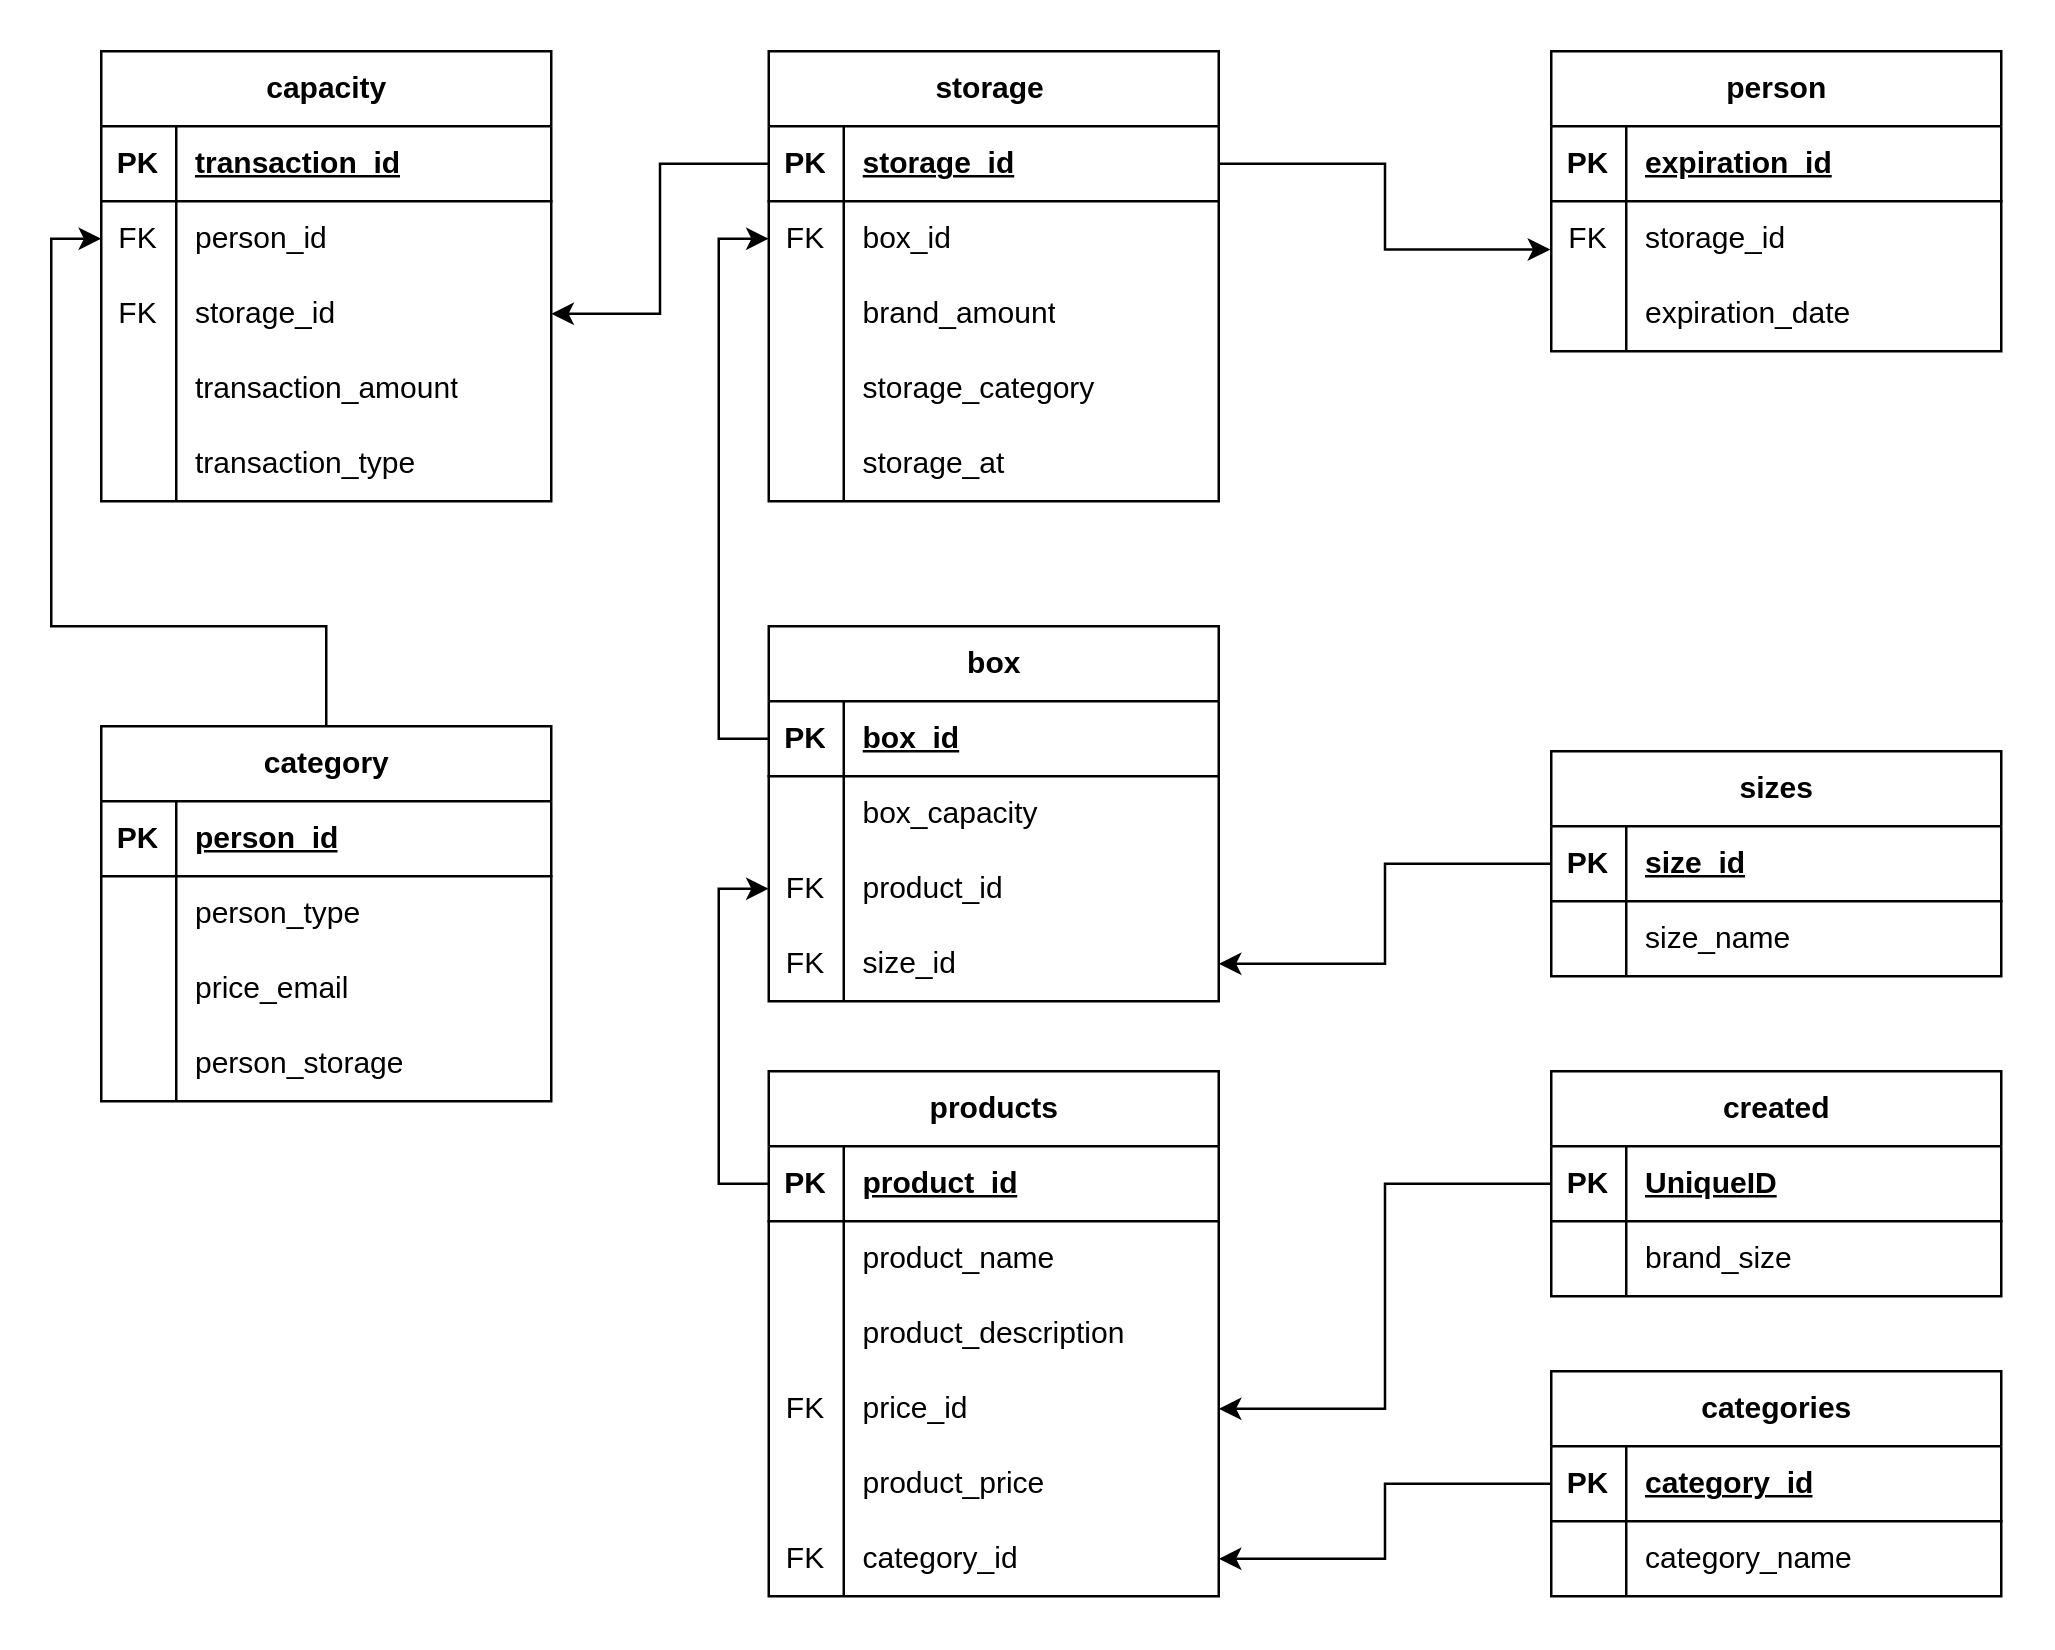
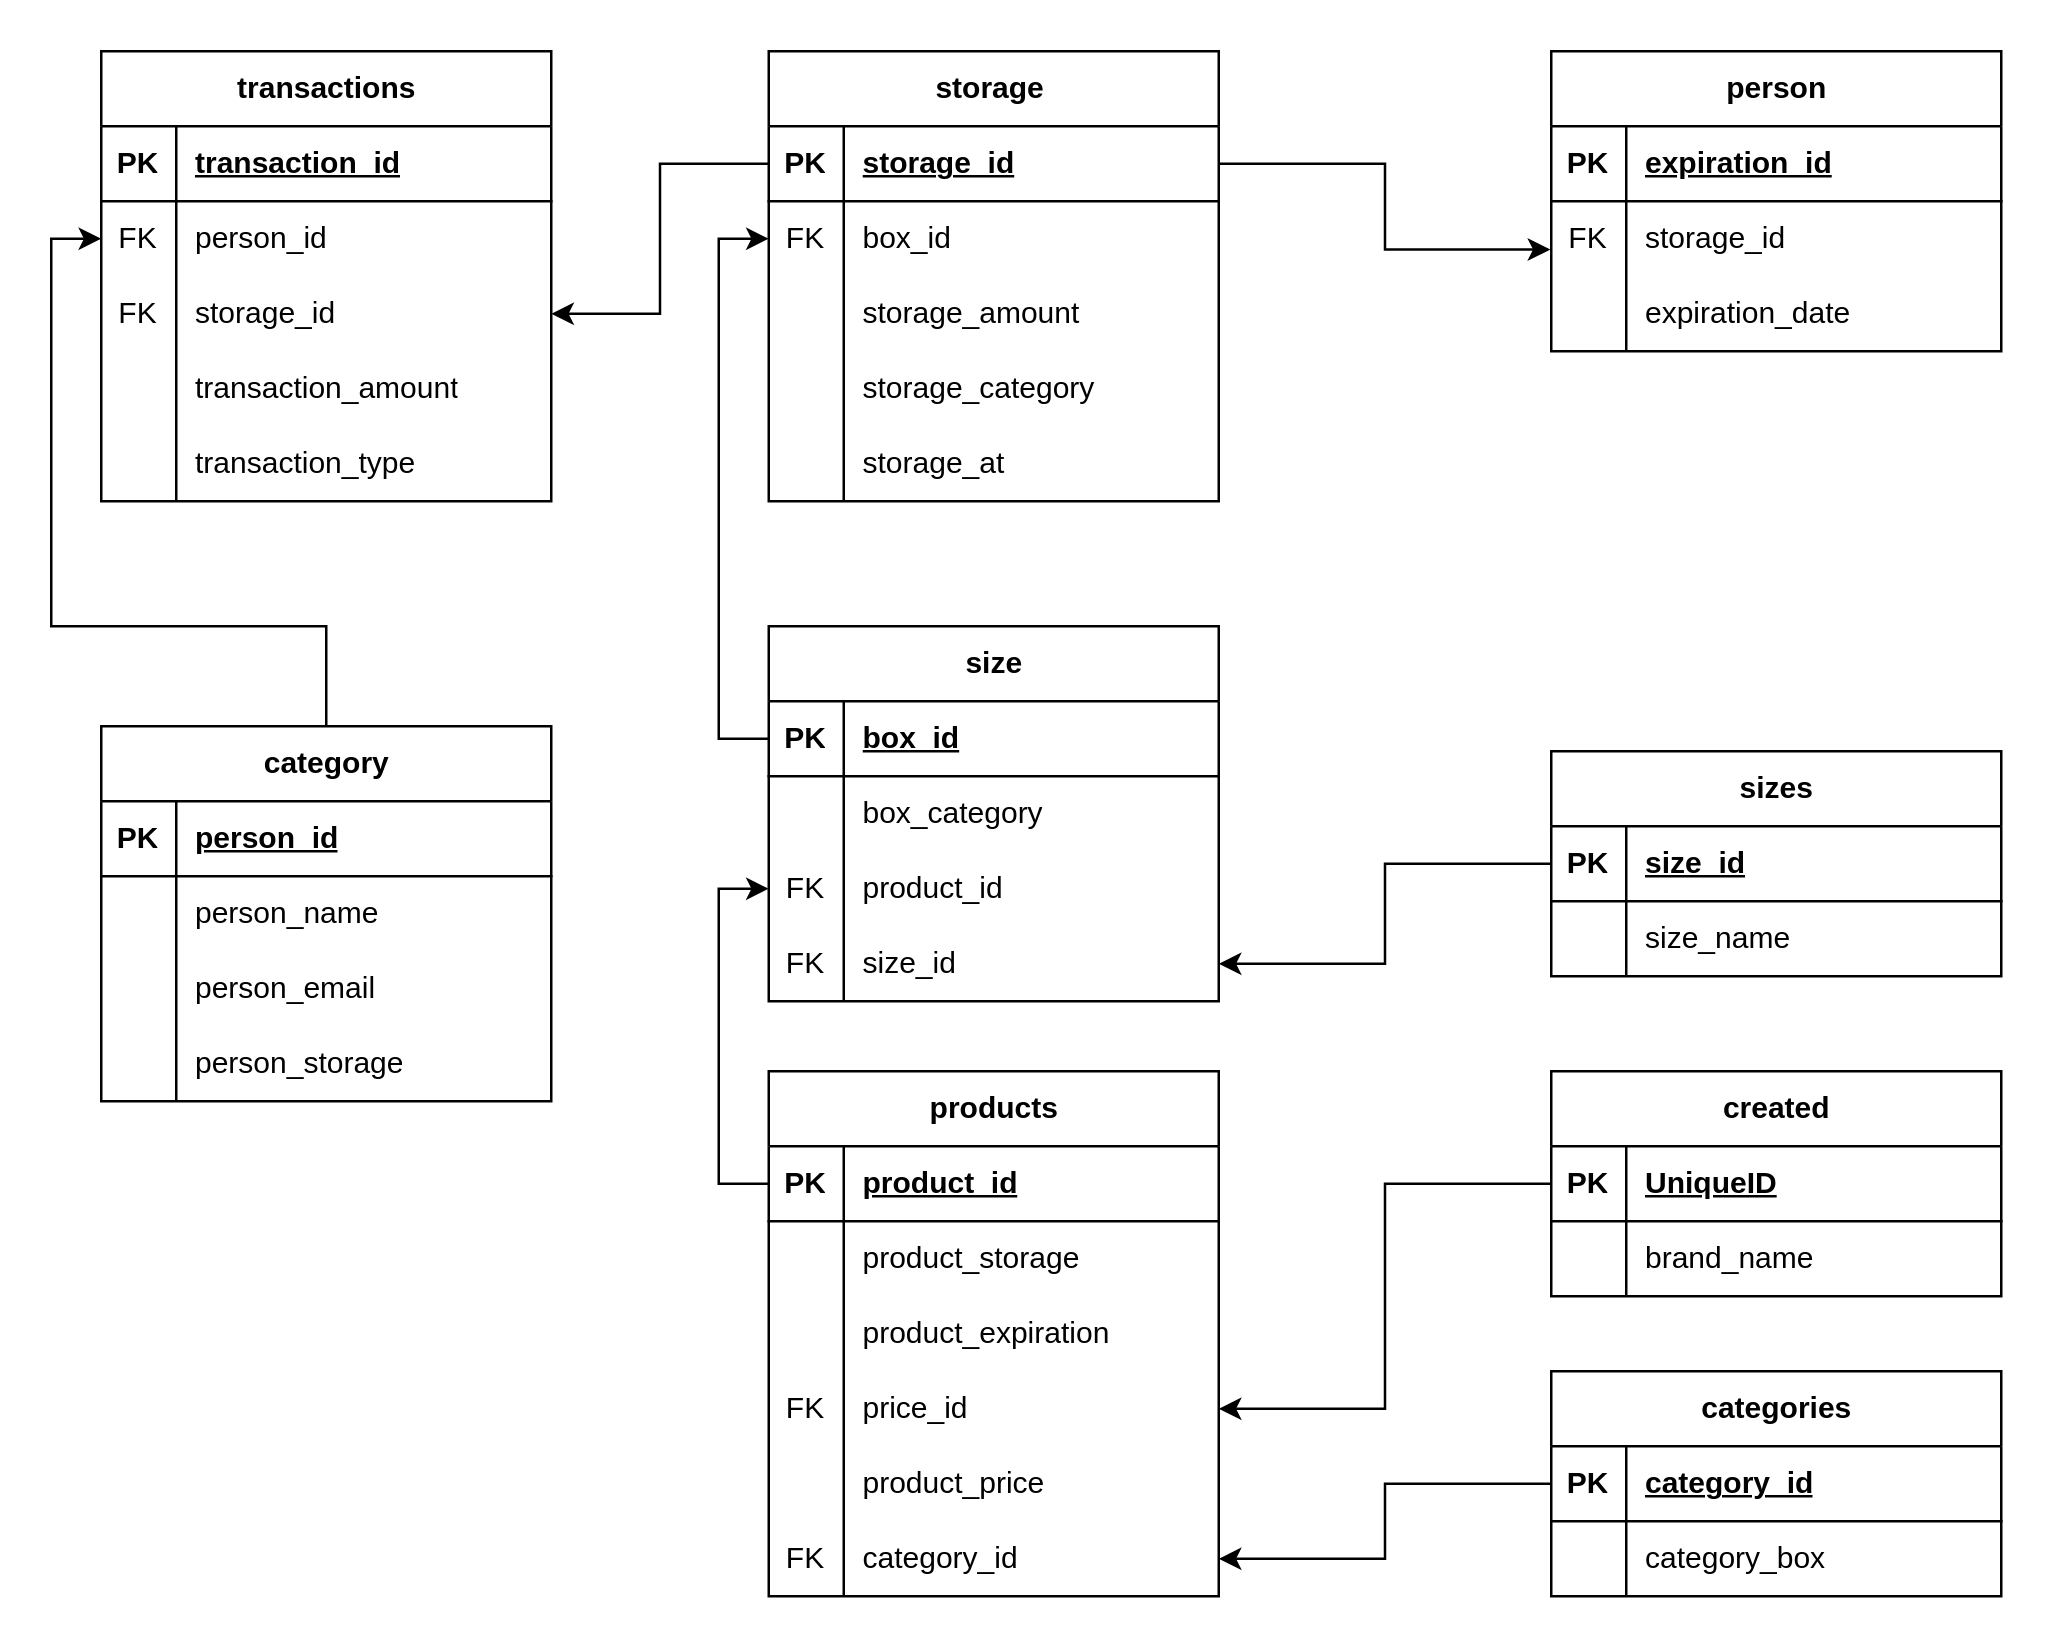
node "capacity": label "capacity" -> "transactions"
node "brand_amount": label "brand_amount" -> "storage_amount"
node "box": label "box" -> "size"
node "box_capacity": label "box_capacity" -> "box_category"
node "person_type": label "person_type" -> "person_name"
node "price_email": label "price_email" -> "person_email"
node "product_name": label "product_name" -> "product_storage"
node "brand_size": label "brand_size" -> "brand_name"
node "product_description": label "product_description" -> "product_expiration"
node "category_name": label "category_name" -> "category_box"
